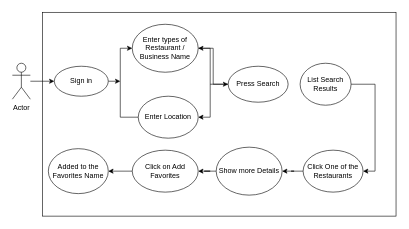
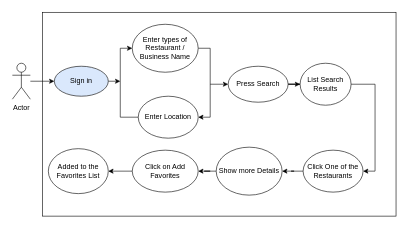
edge "Press Search" -> "Enter types of Restaurant / Business Name": now "Press Search" -> "List Search Results"
node "Sign in": fillcolor #ffffff -> #dae8fc
node "Added to the Favorites Name": label "Added to the Favorites Name" -> "Added to the Favorites List"
